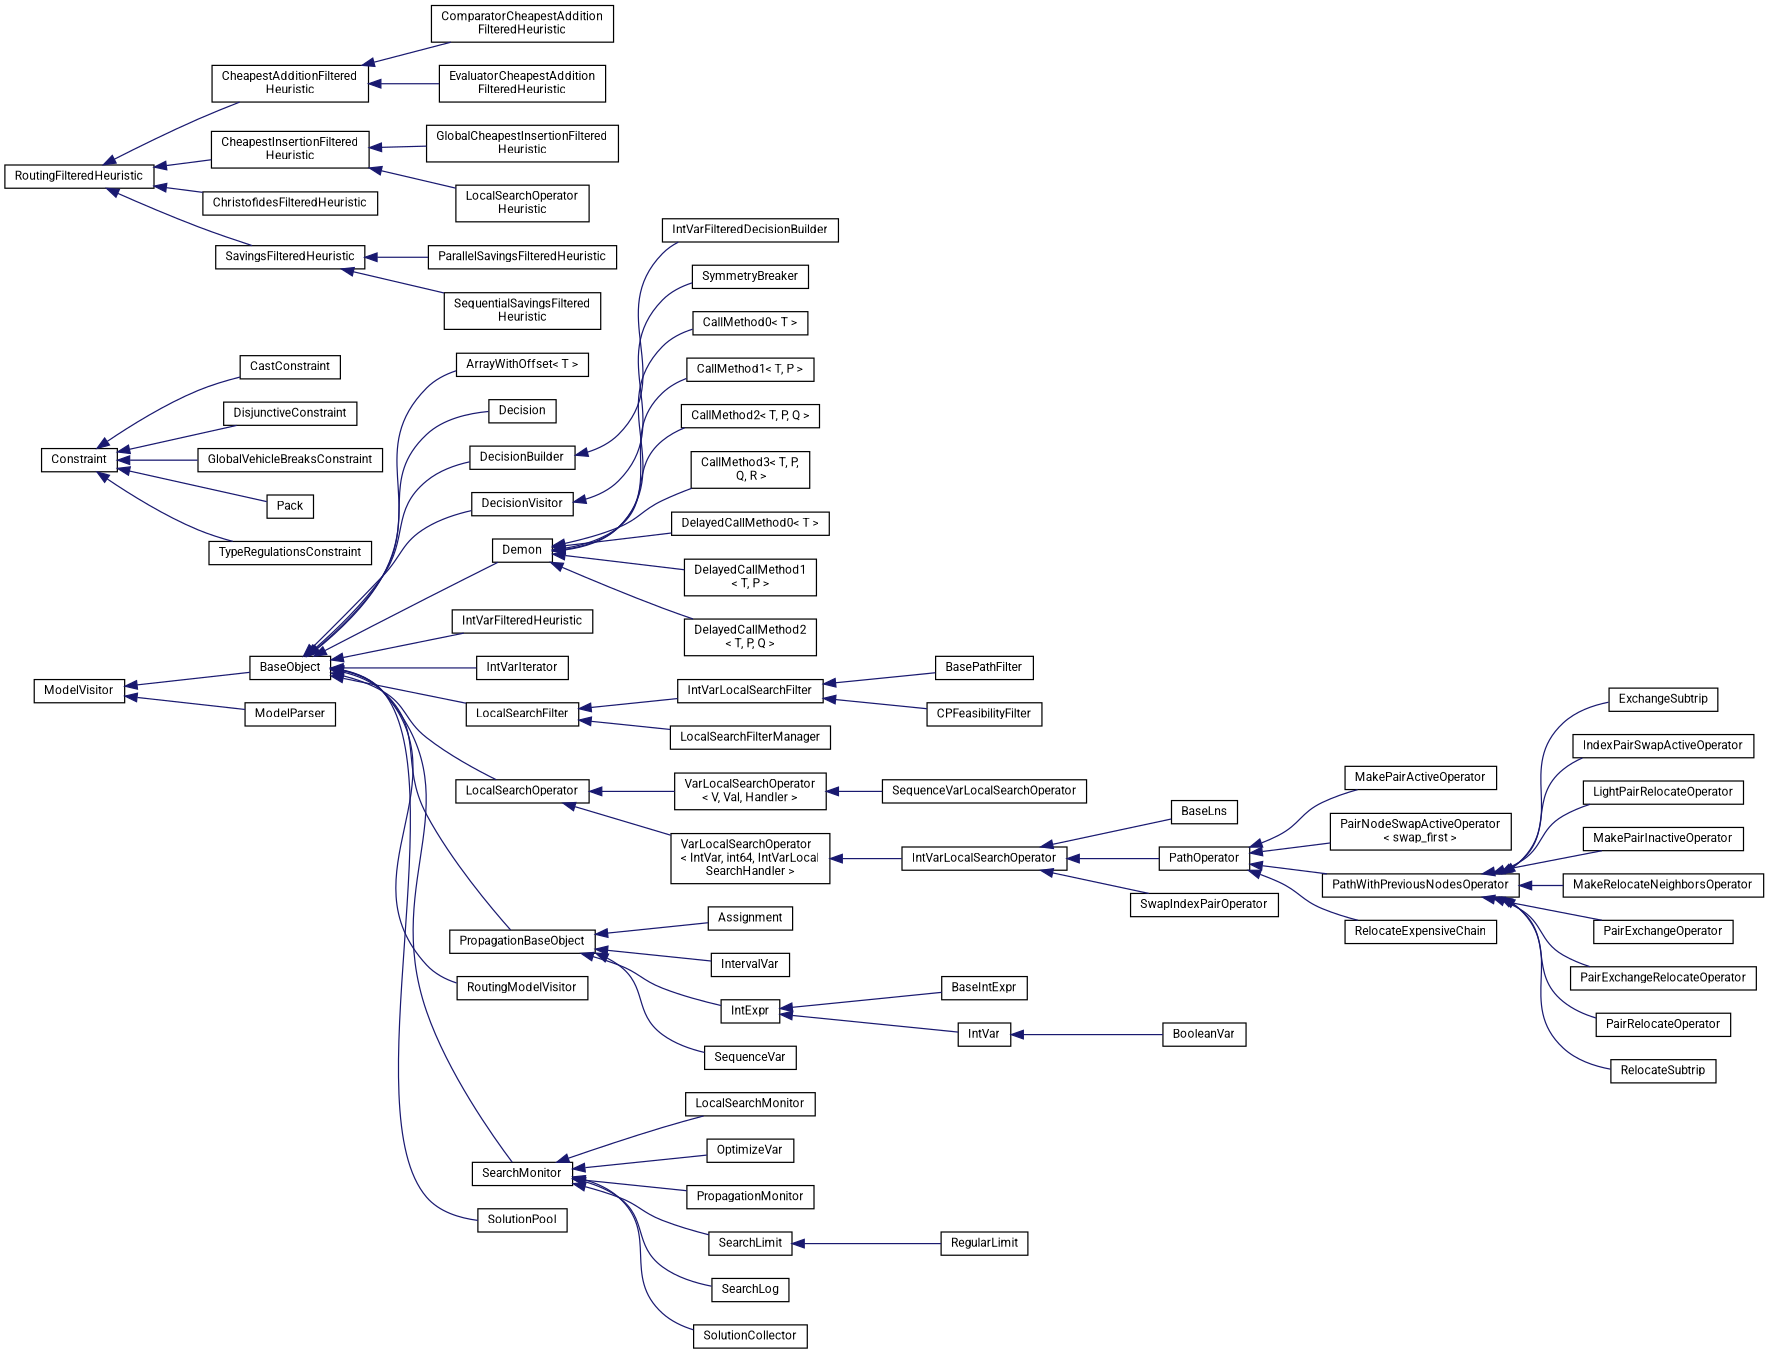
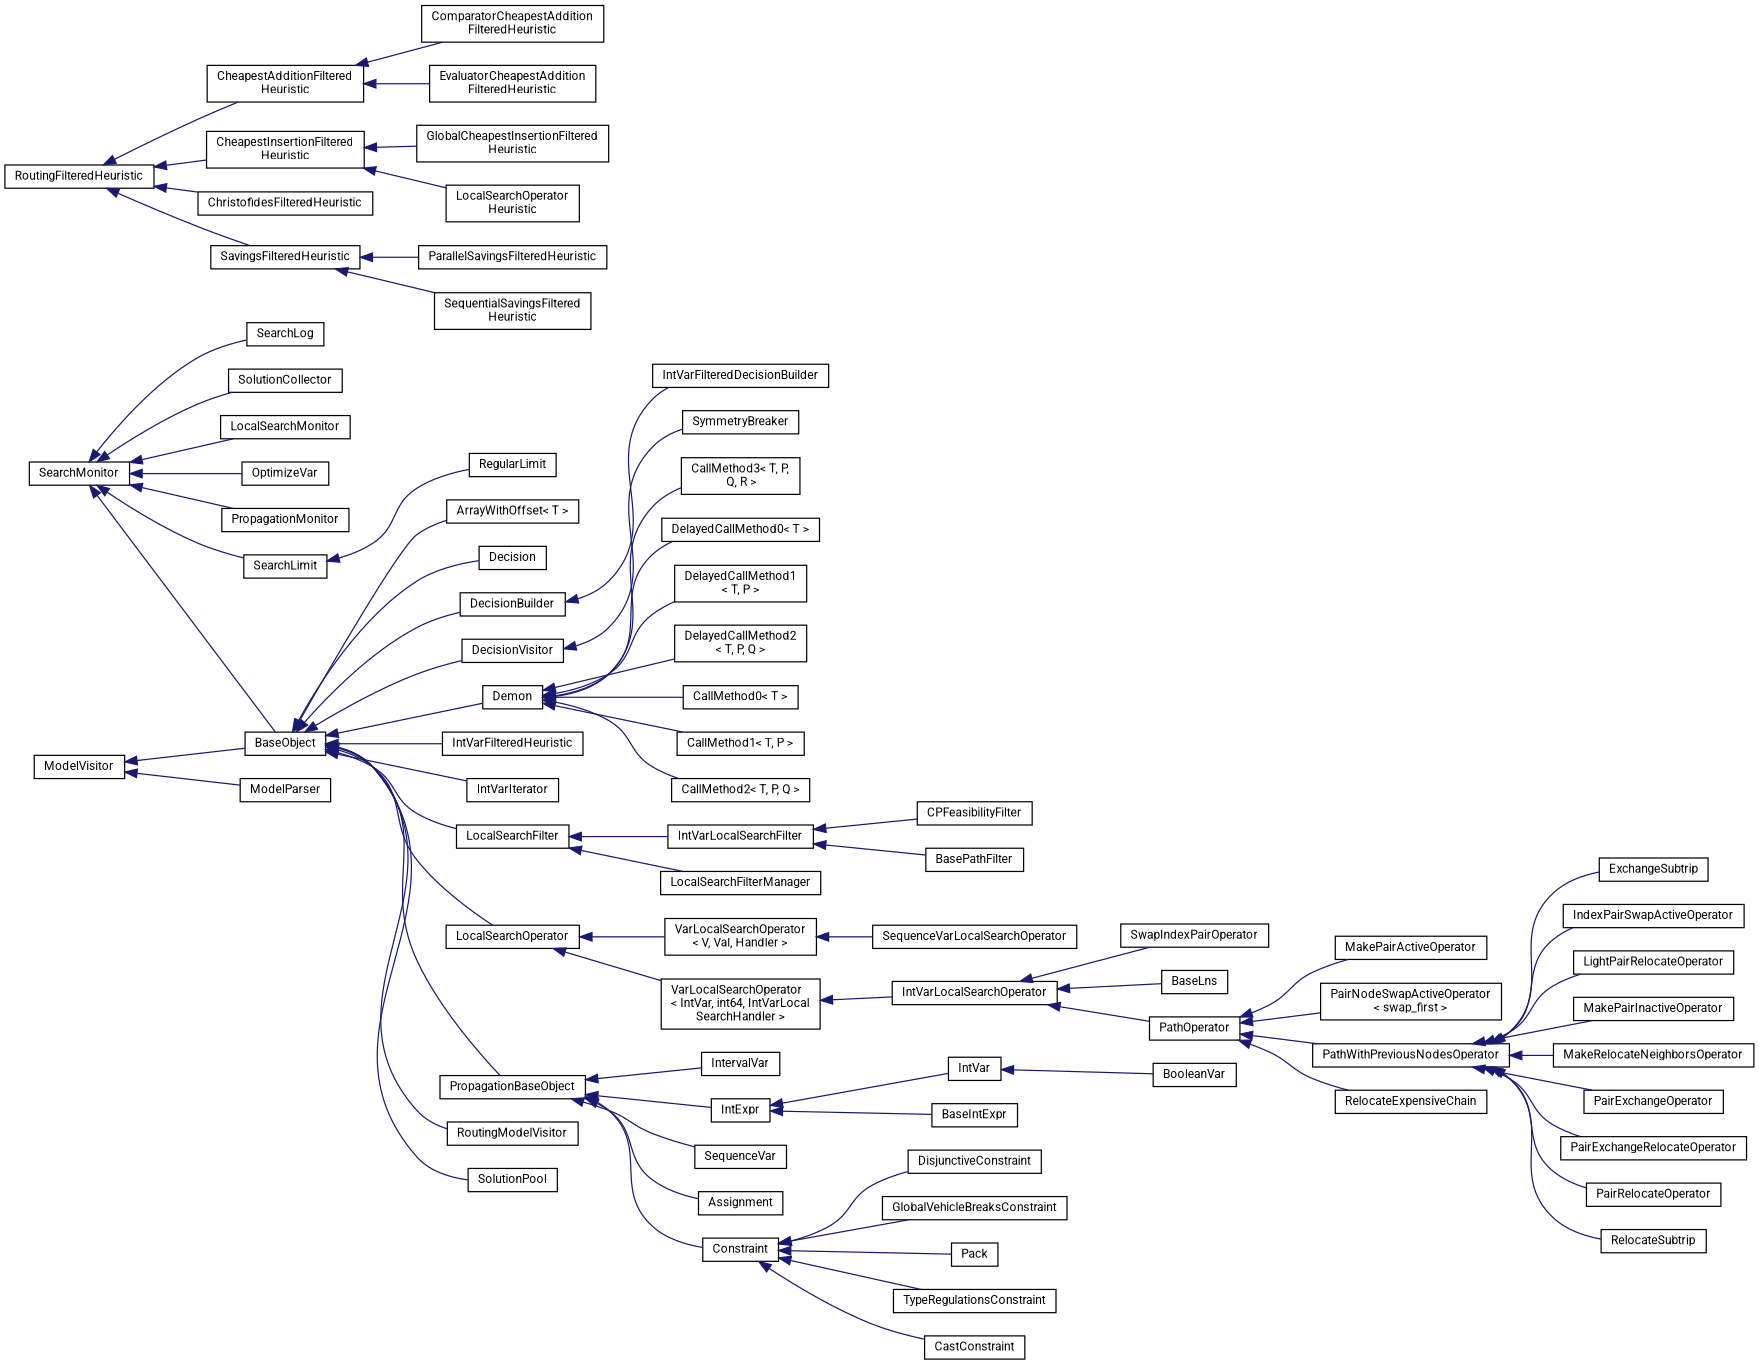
edge "SearchMonitor" -> "BaseObject": reversed
edge "Constraint" -> "PropagationBaseObject": added
